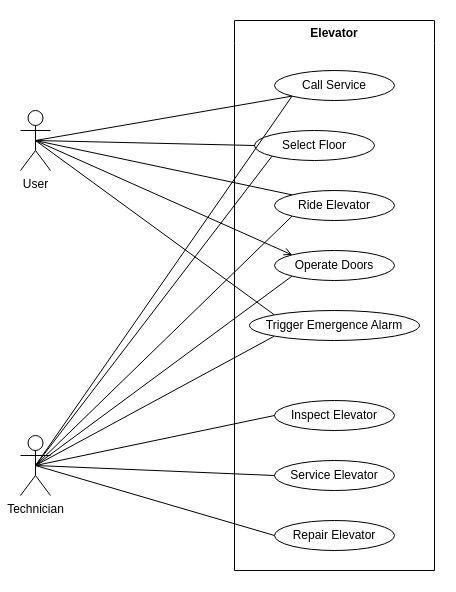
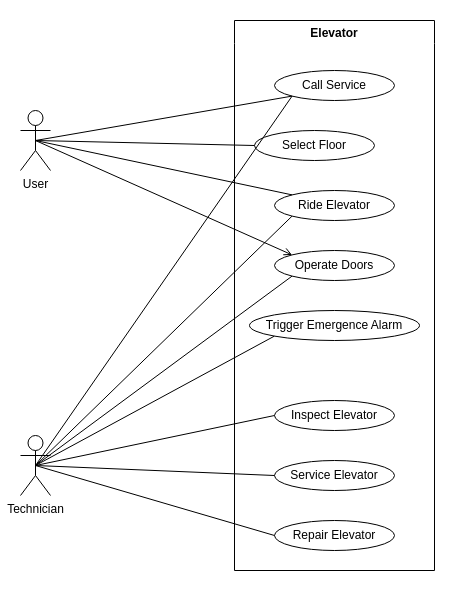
edge "User" -- "Trigger Emergence Alarm": removed
edge "Select Floor" -- "Technician": removed
